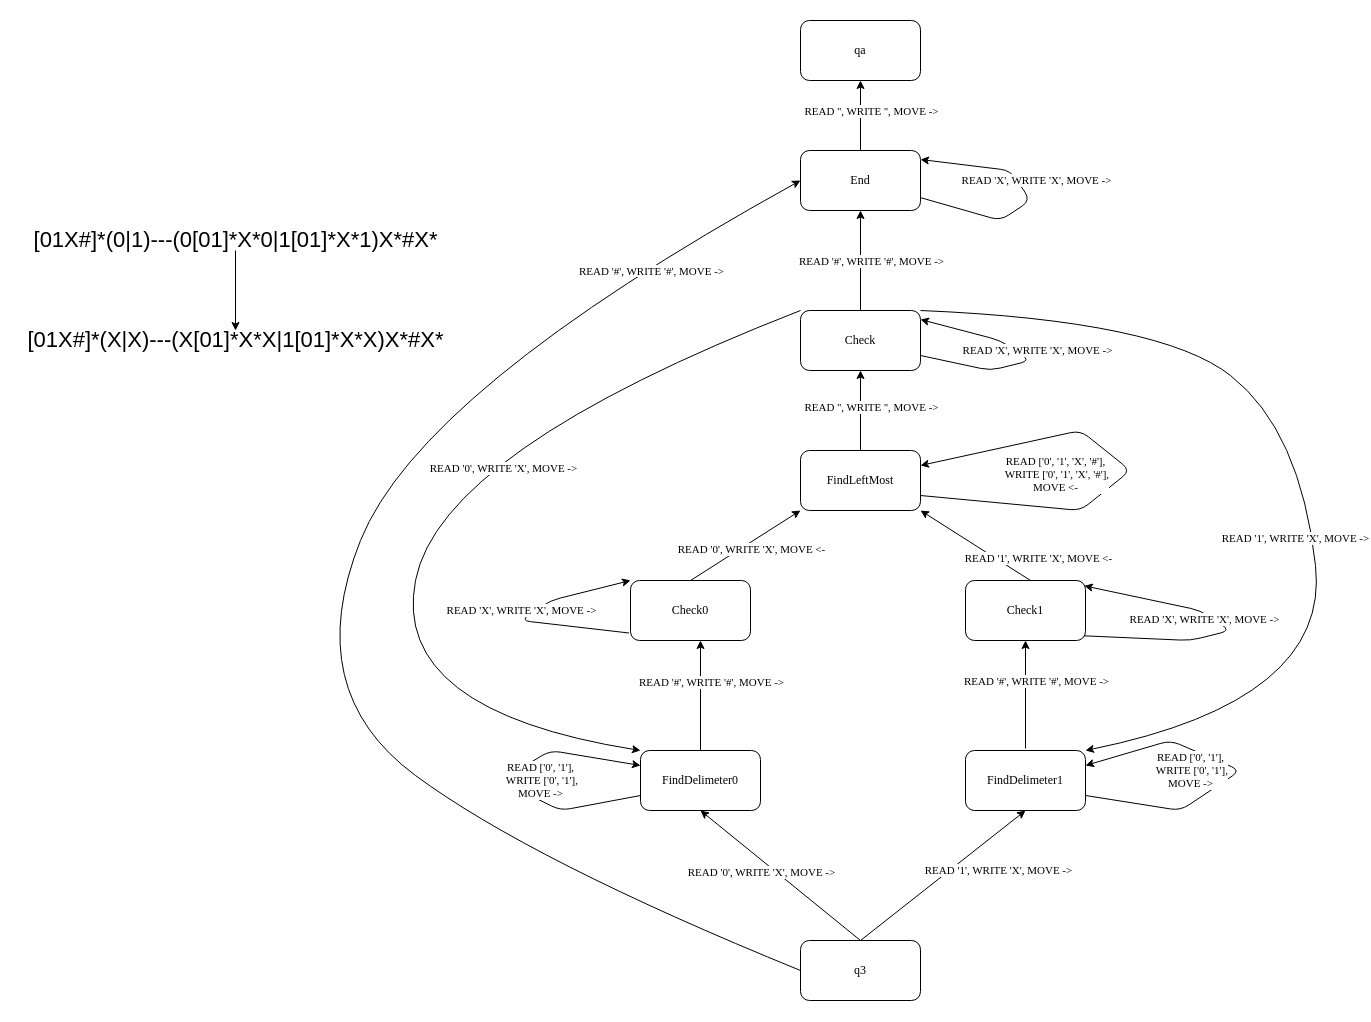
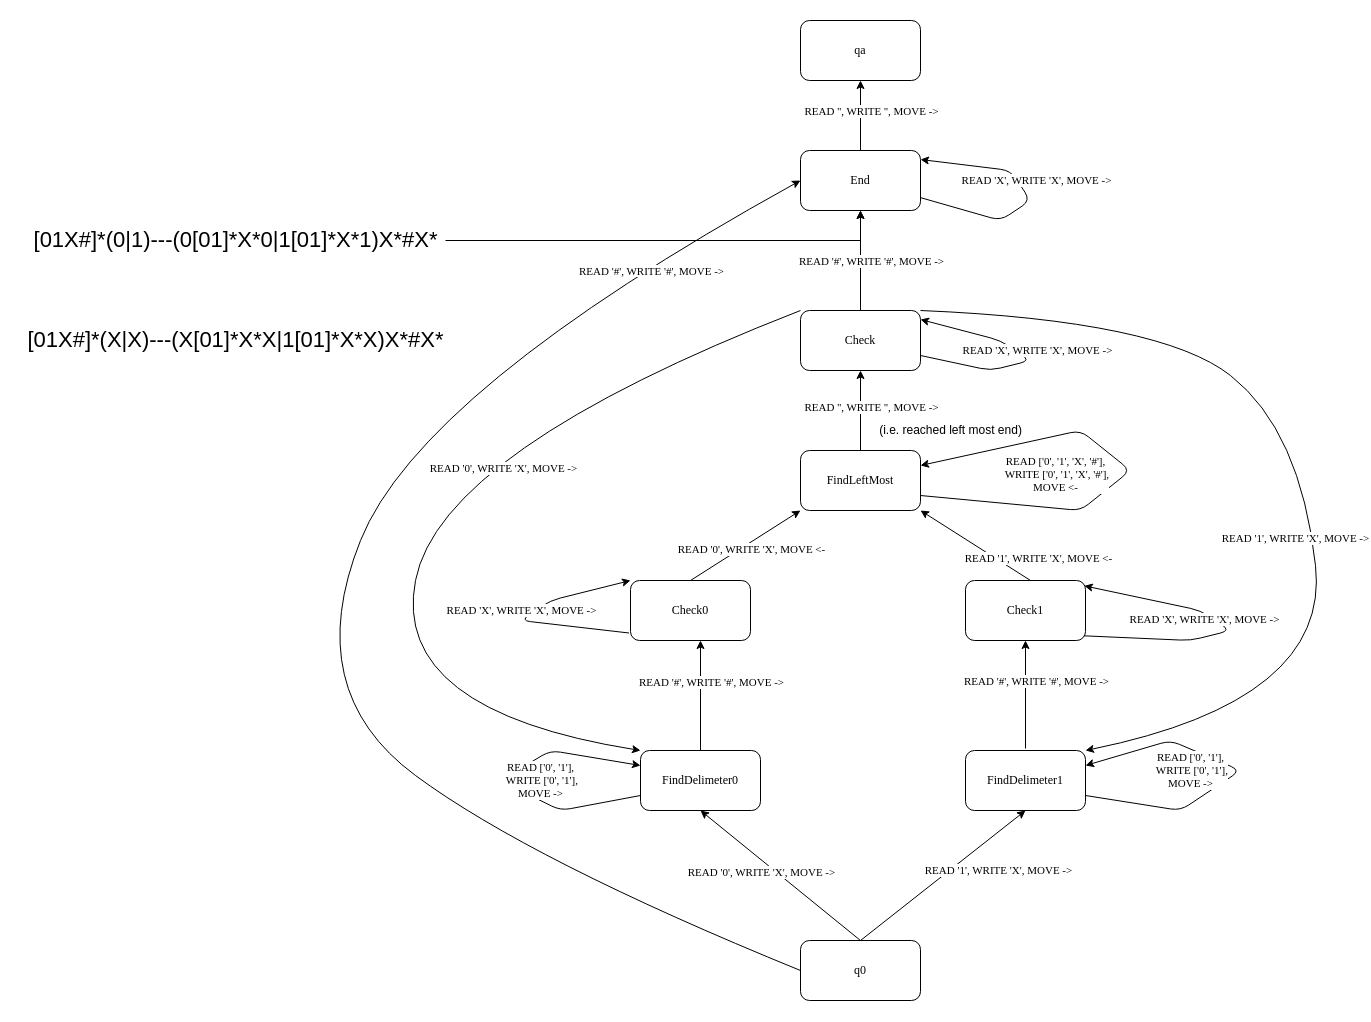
edge "[01X#]*(0|1)---(0[01]*X*0|1[01]*X*1)X*#X*" -> "[01X#]*(X|X)---(X[01]*X*X|1[01]*X*X)X*#X*": now "[01X#]*(0|1)---(0[01]*X*0|1[01]*X*1)X*#X*" -> "End"
node "(i.e. reached left most end)": added
node "q3": label "q3" -> "q0"
